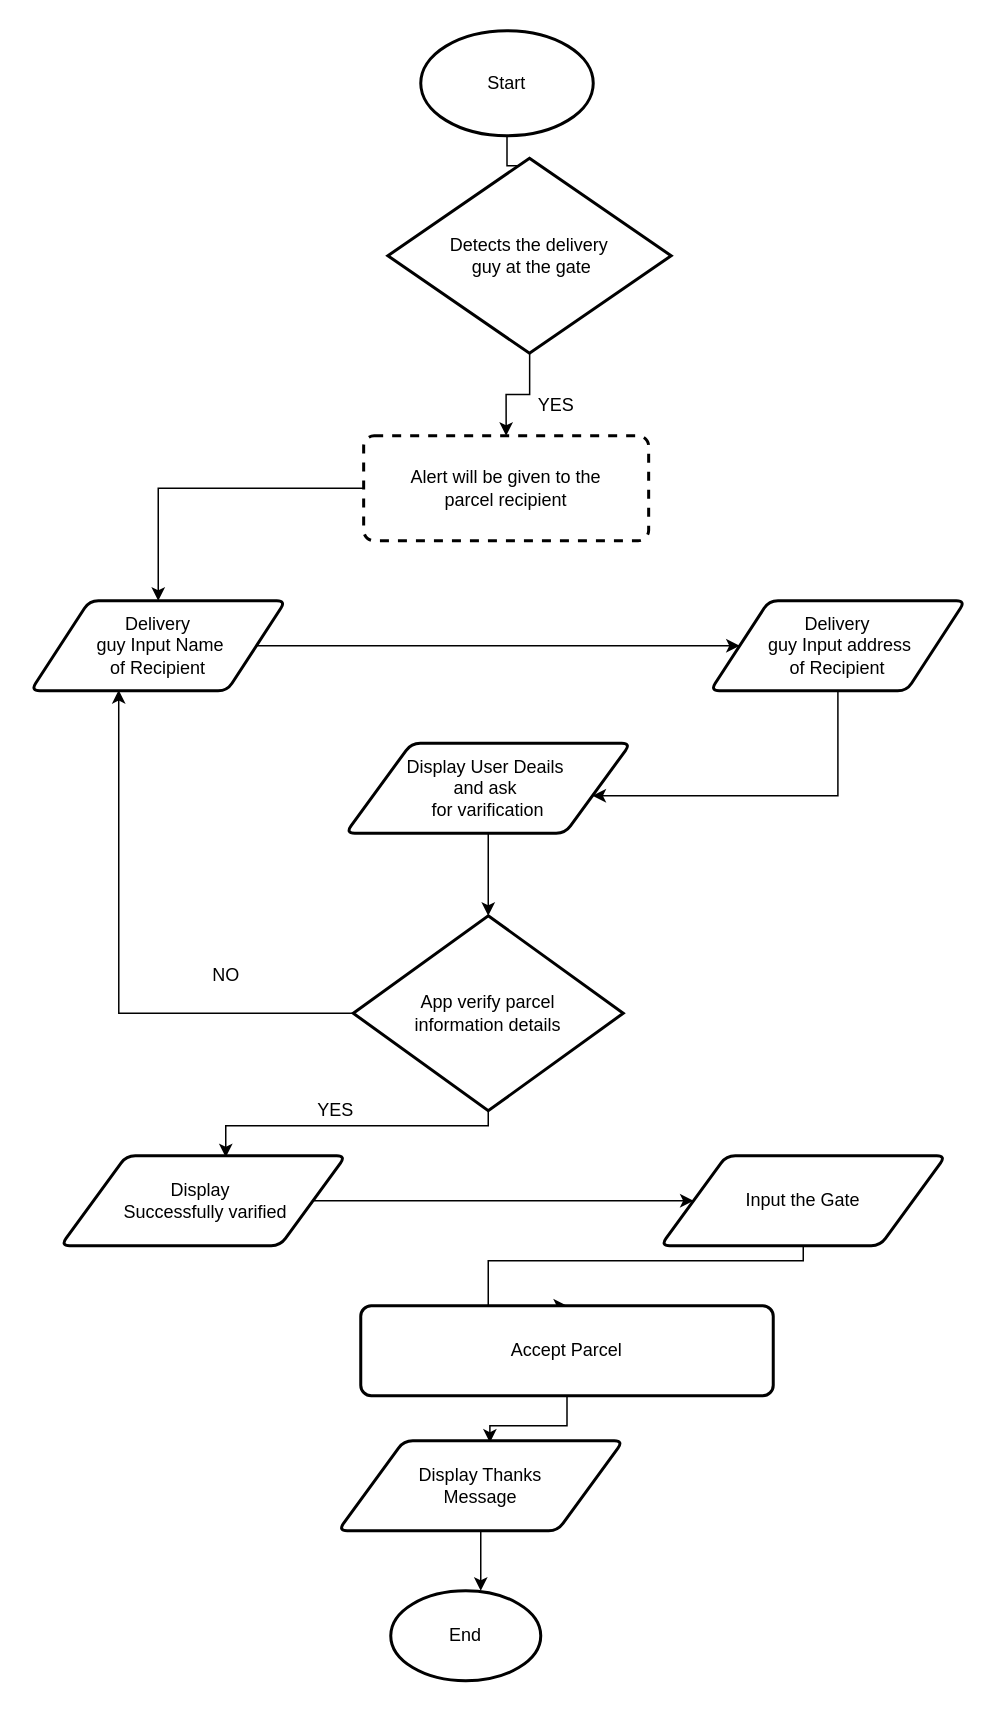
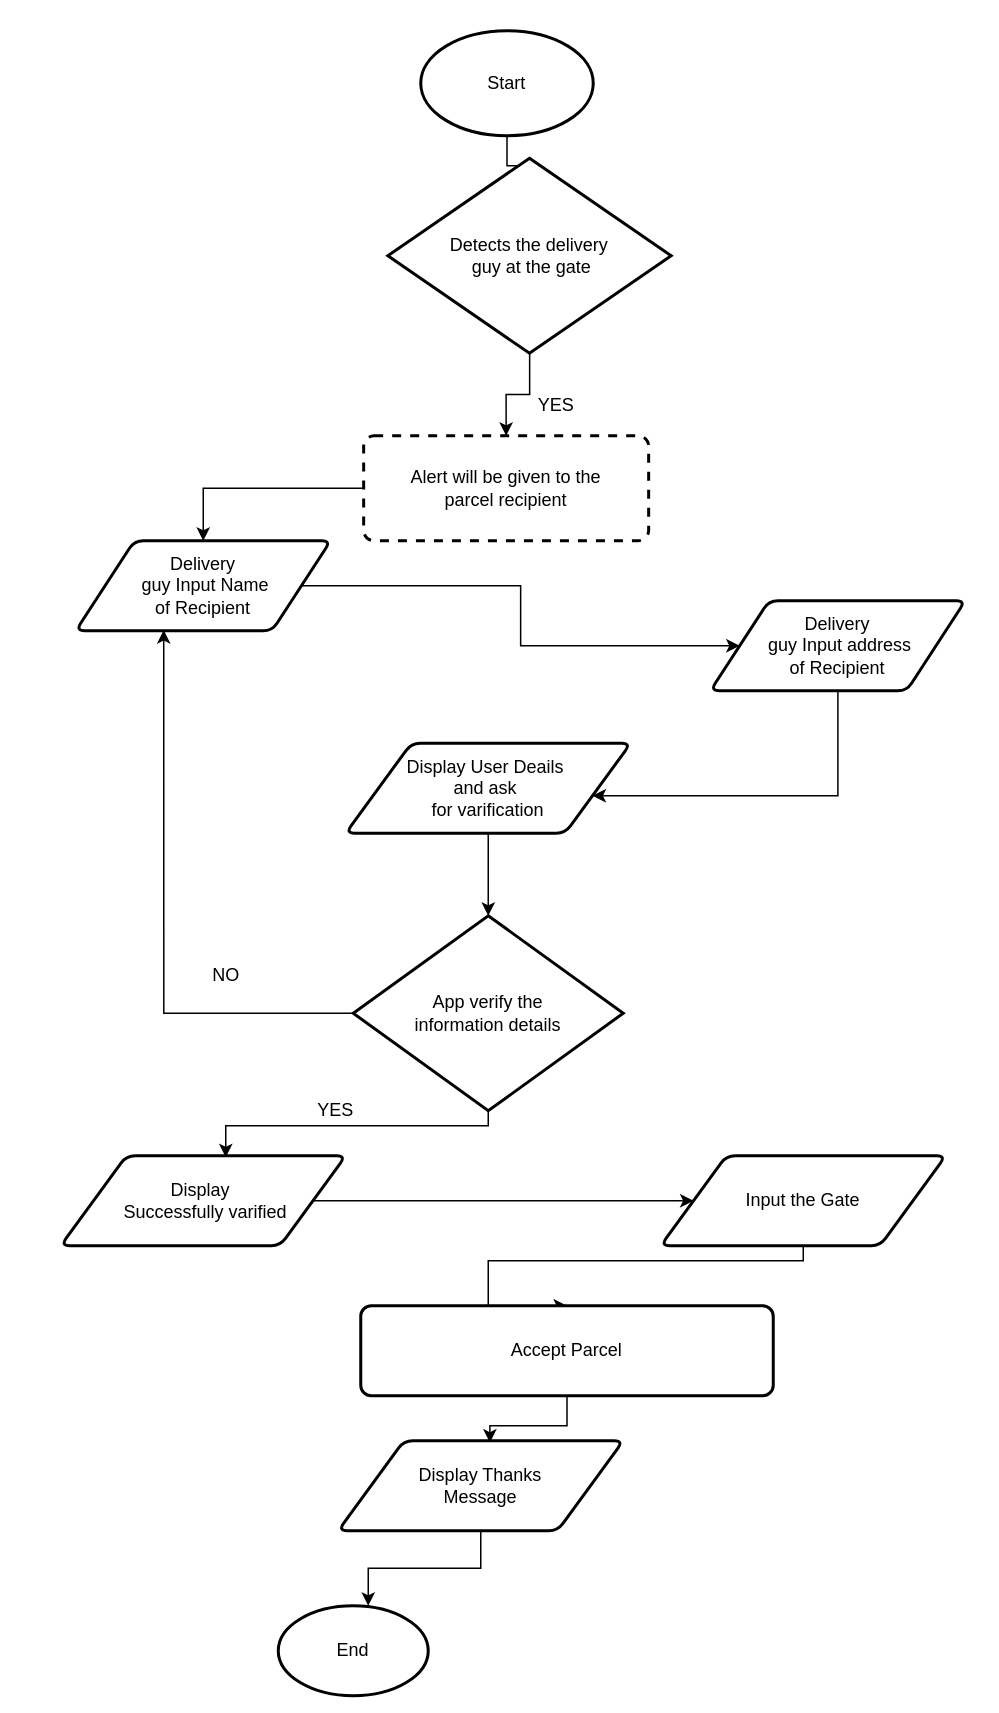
node "Delivery guy Input Name of Recipient": moved (158, 646) -> (203, 586)
node "App verify parcel information details": label "App verify parcel information details" -> "App verify the information details"
node "End": moved (466, 1636) -> (353, 1651)
